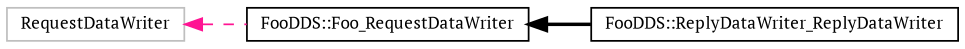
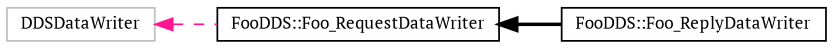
node "RequestDataWriter": label "RequestDataWriter" -> "DDSDataWriter"
node "FooDDS::ReplyDataWriter_ReplyDataWriter": label "FooDDS::ReplyDataWriter_ReplyDataWriter" -> "FooDDS::Foo_ReplyDataWriter"
